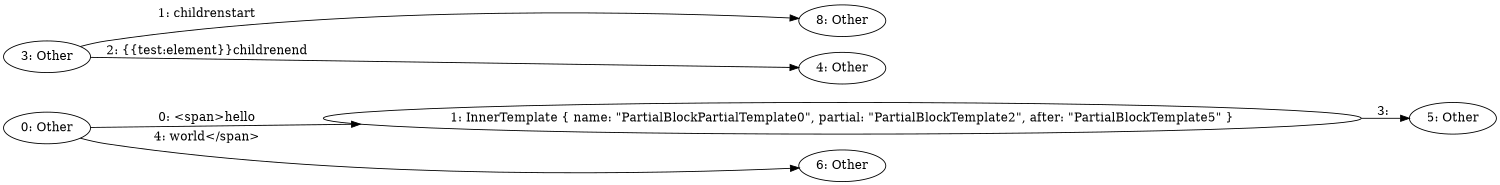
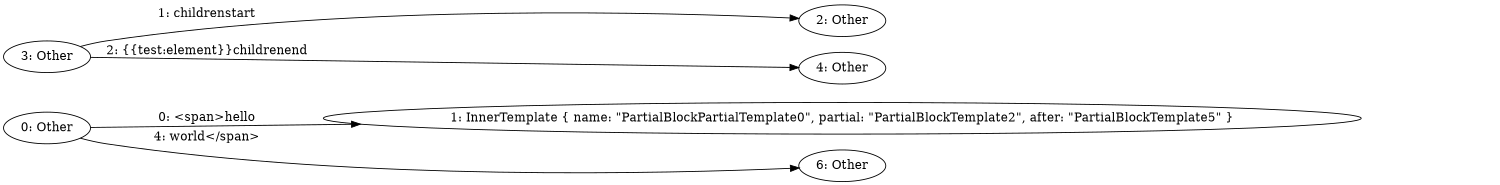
node "8: Other": label "8: Other" -> "2: Other"
node "5: Other": removed
